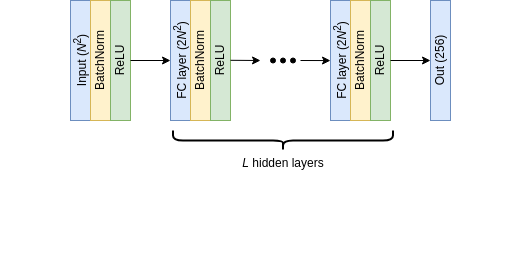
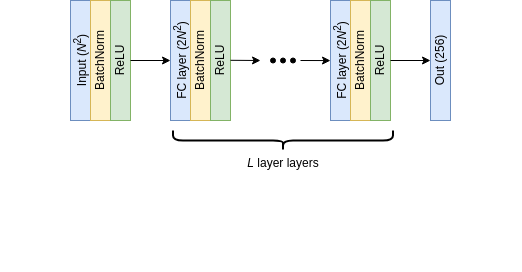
node "L hidden layers": label "L hidden layers" -> "L layer layers"
